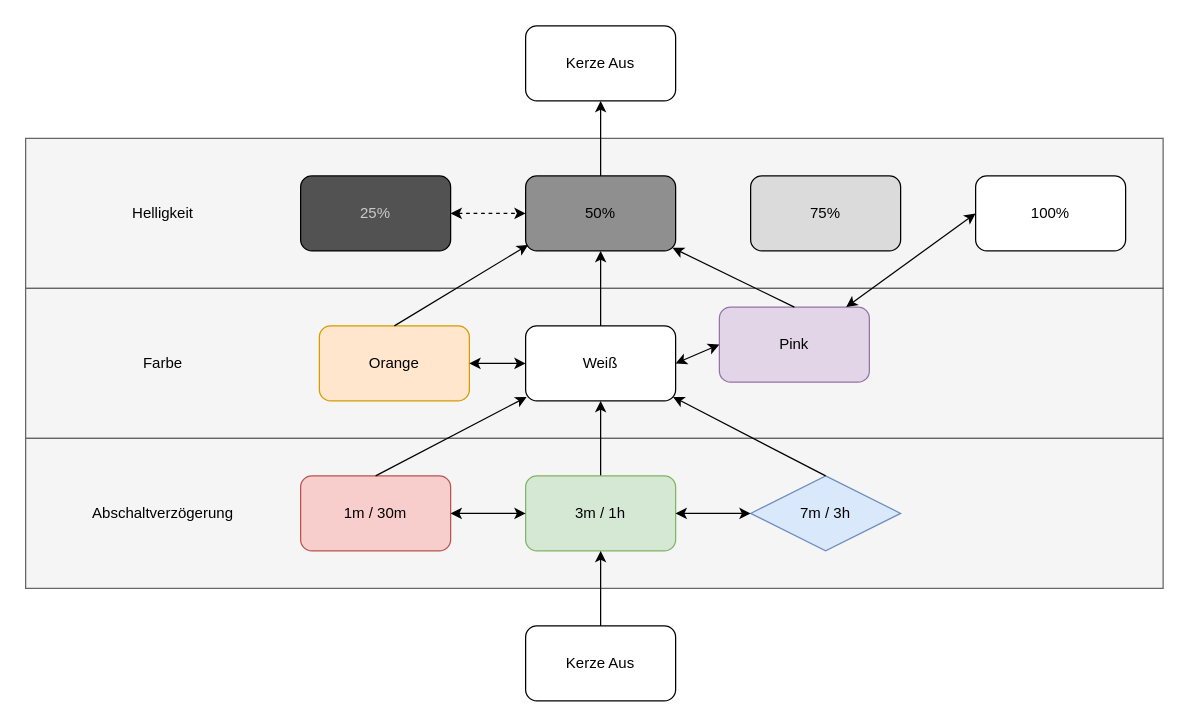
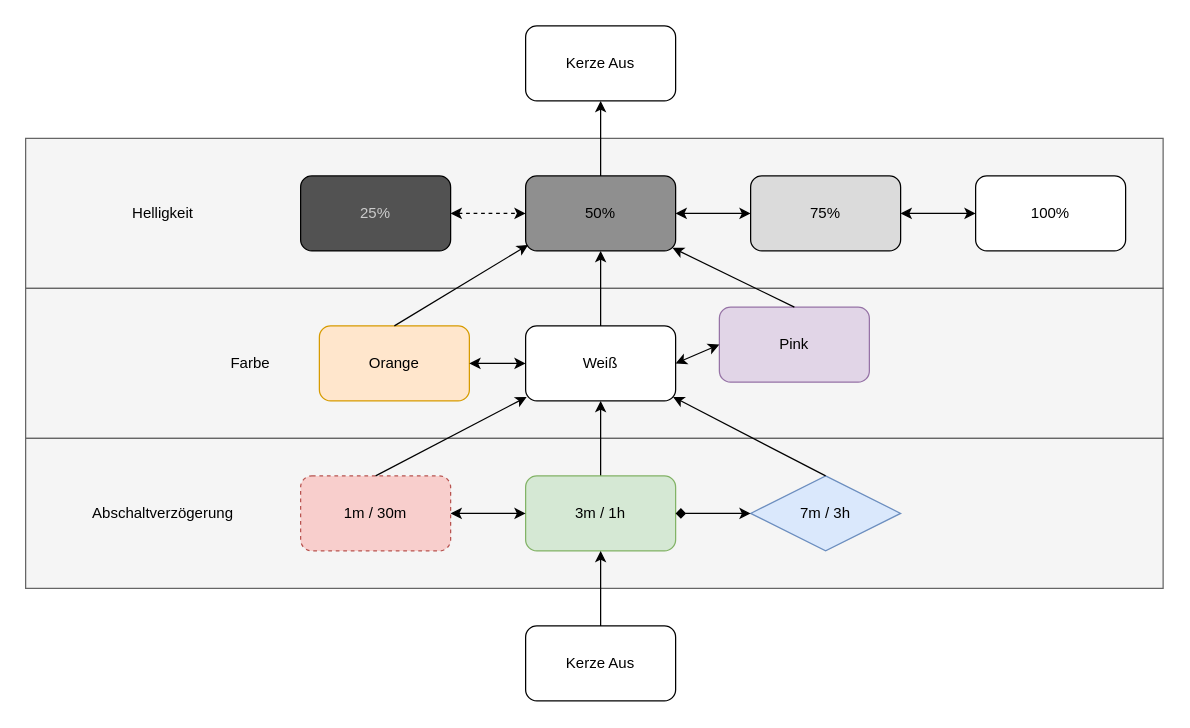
edge "50%" -- "75%": added
edge "100%" -- "Pink": now "100%" -- "75%"
node "Farbe": moved (163, 363) -> (251, 363)
node "1m / 30m": style solid -> dashed
edge "3m / 1h" -- "7m / 3h": arrowhead classic -> diamond
